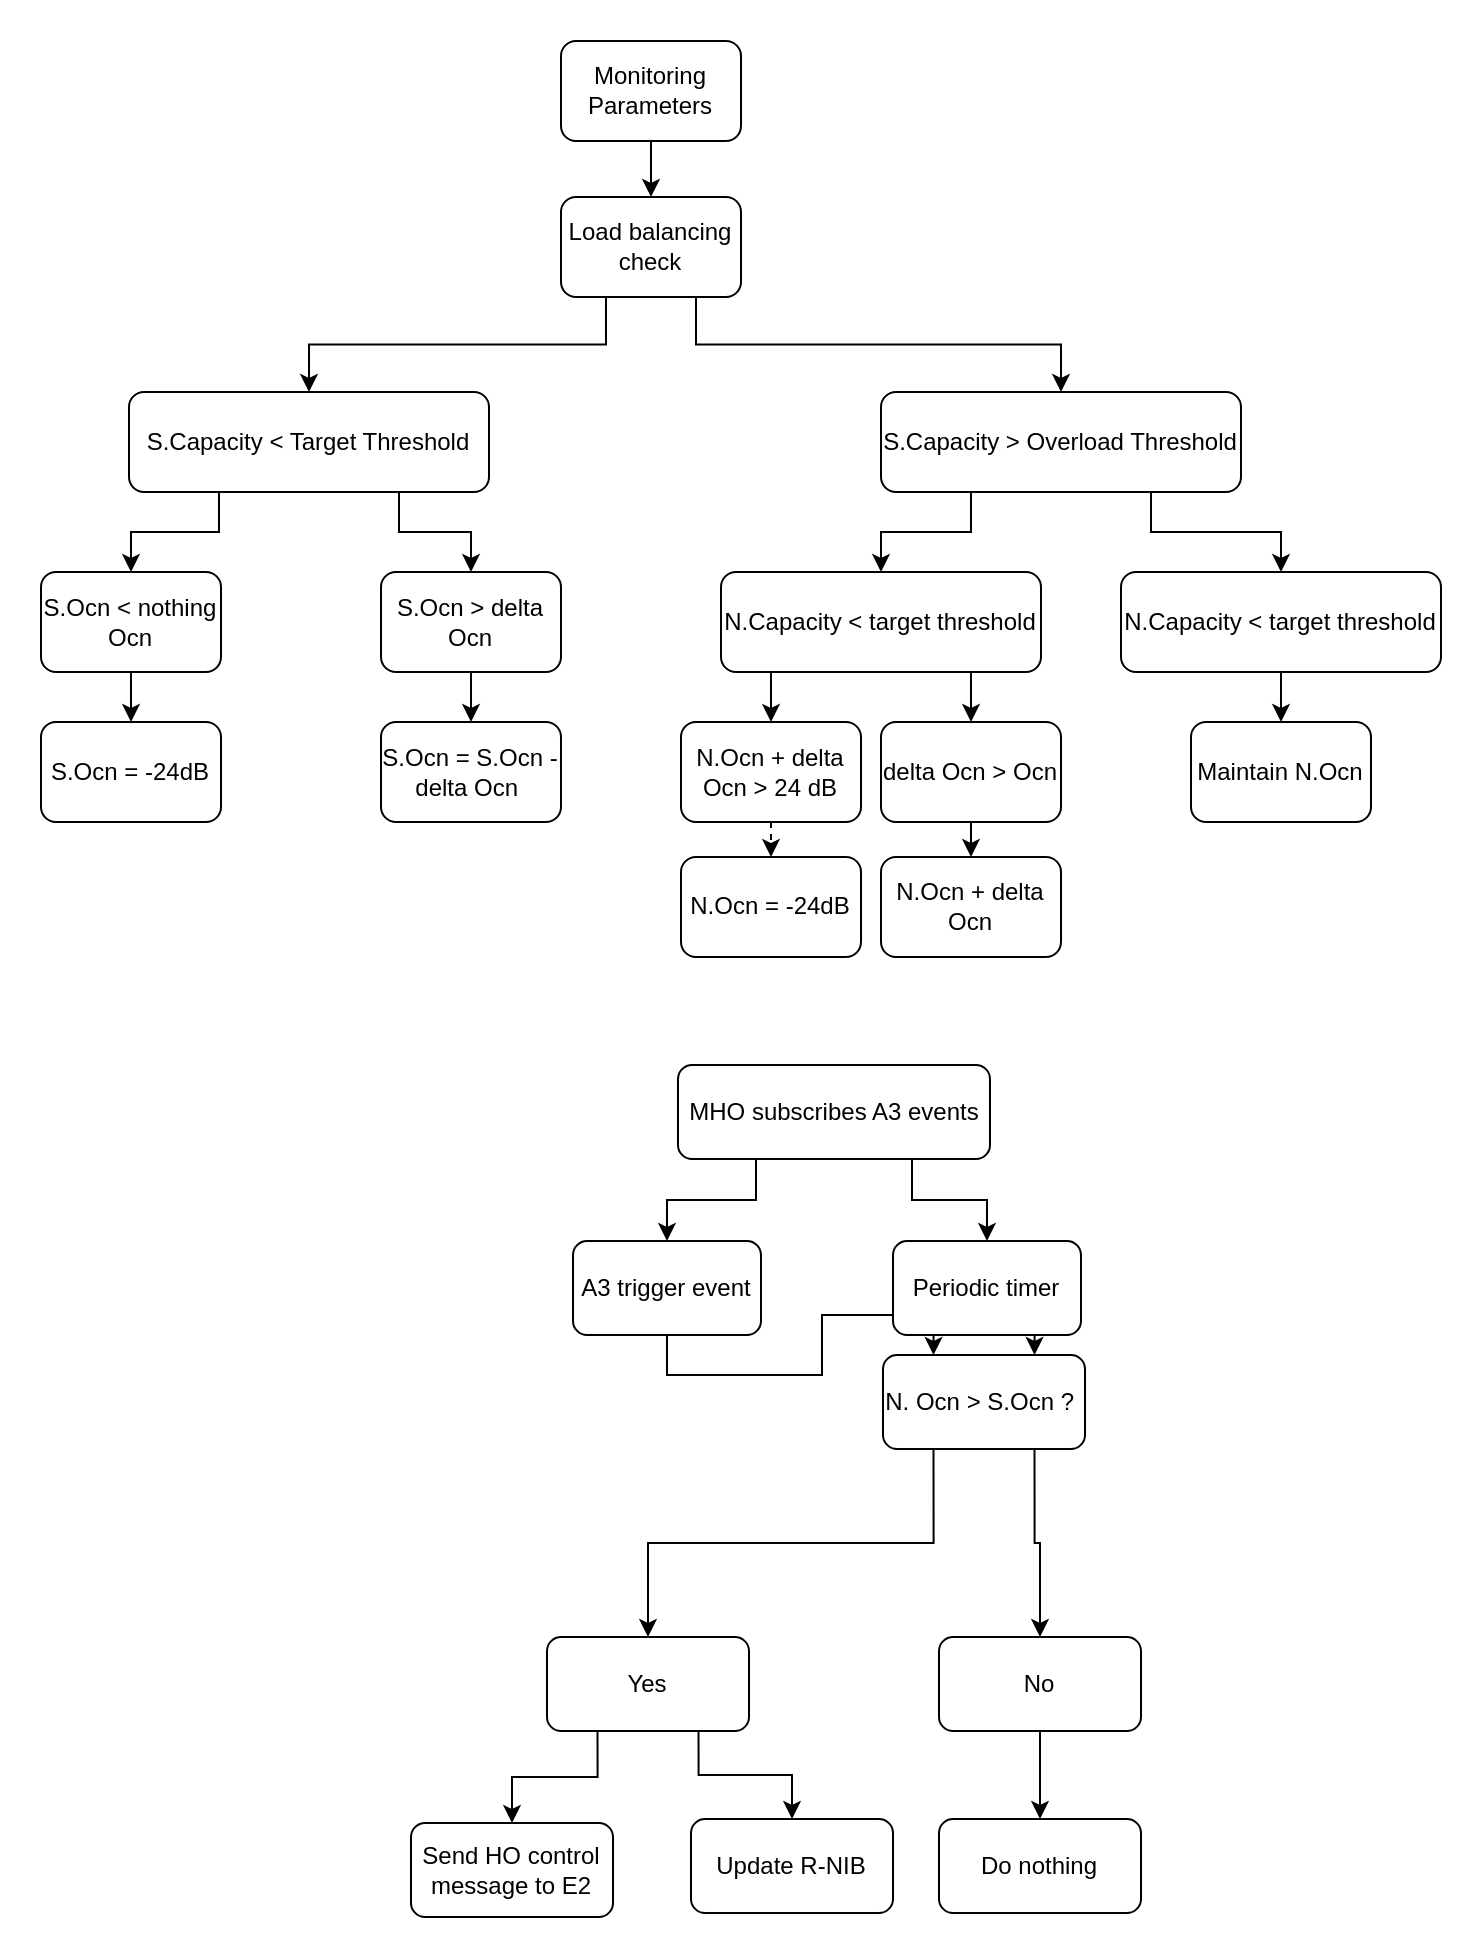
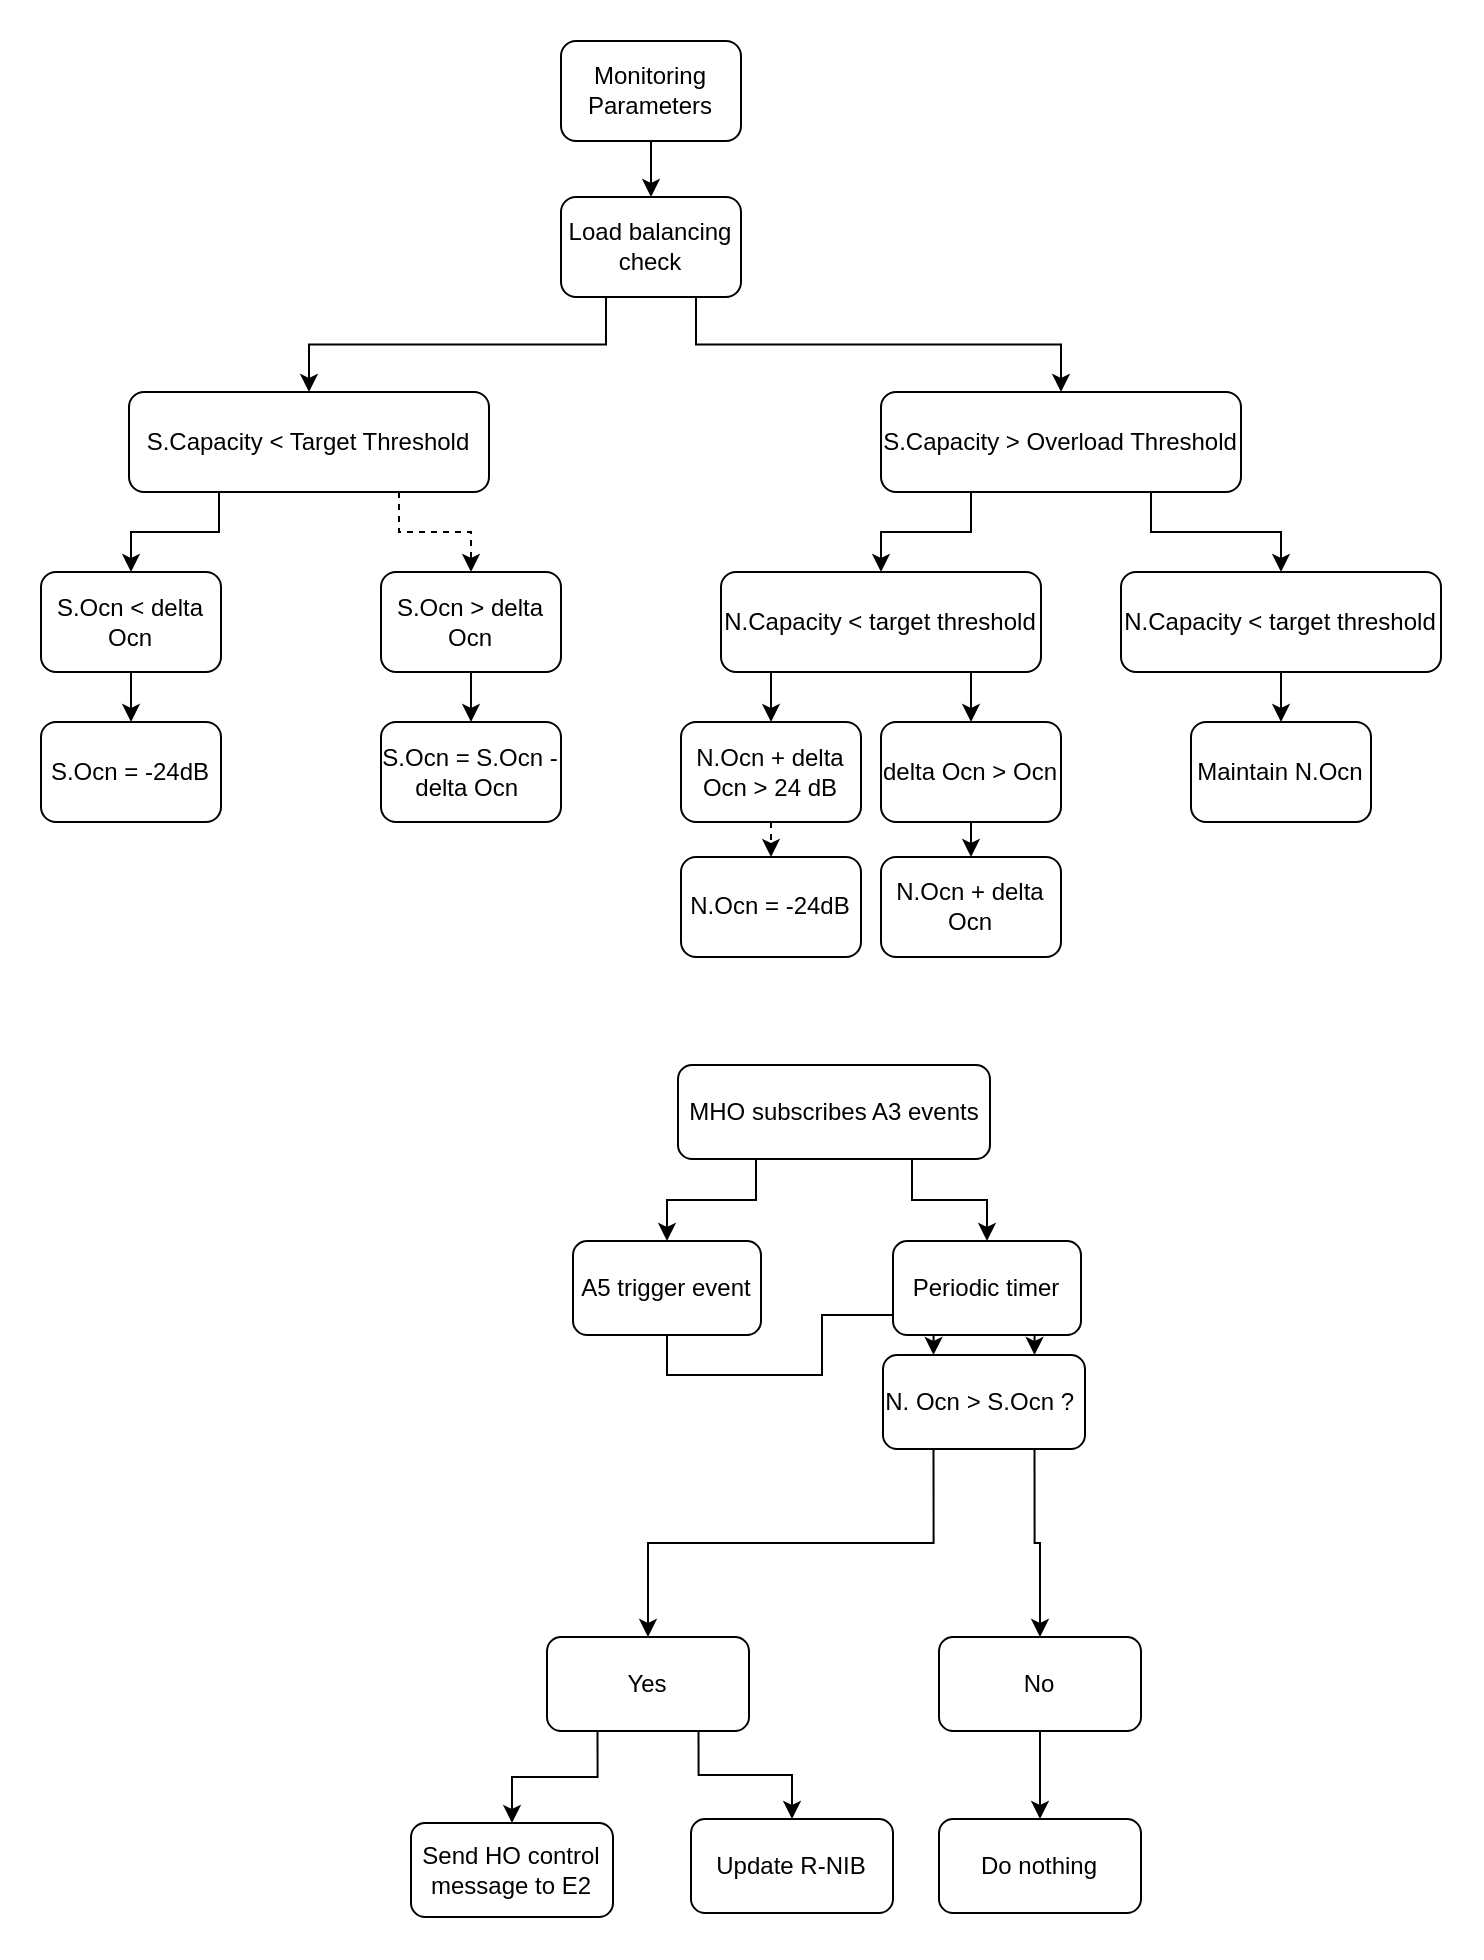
edge "S.Capacity < Target Threshold" -> "S.Ocn > delta Ocn": style solid -> dashed
node "S.Ocn < nothing Ocn": label "S.Ocn < nothing Ocn" -> "S.Ocn < delta Ocn"
node "A3 trigger event": label "A3 trigger event" -> "A5 trigger event"
